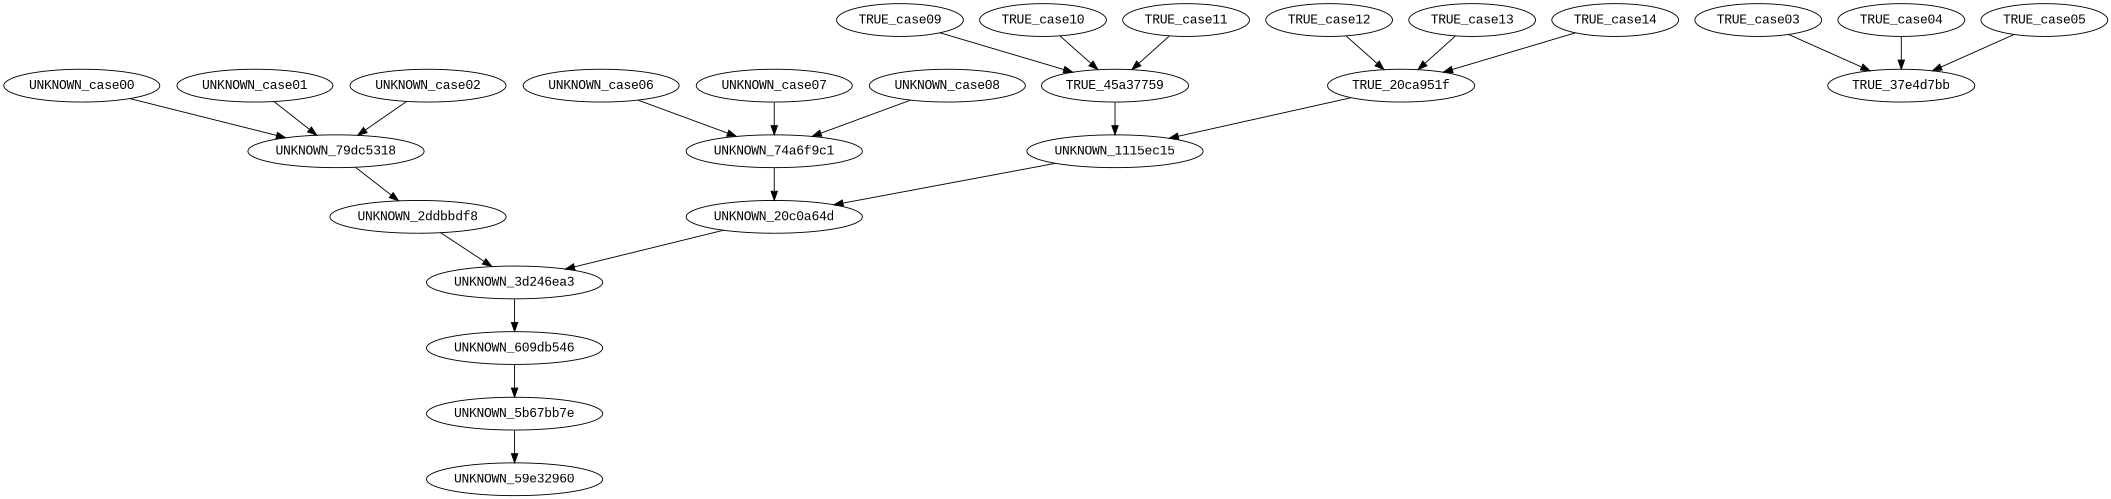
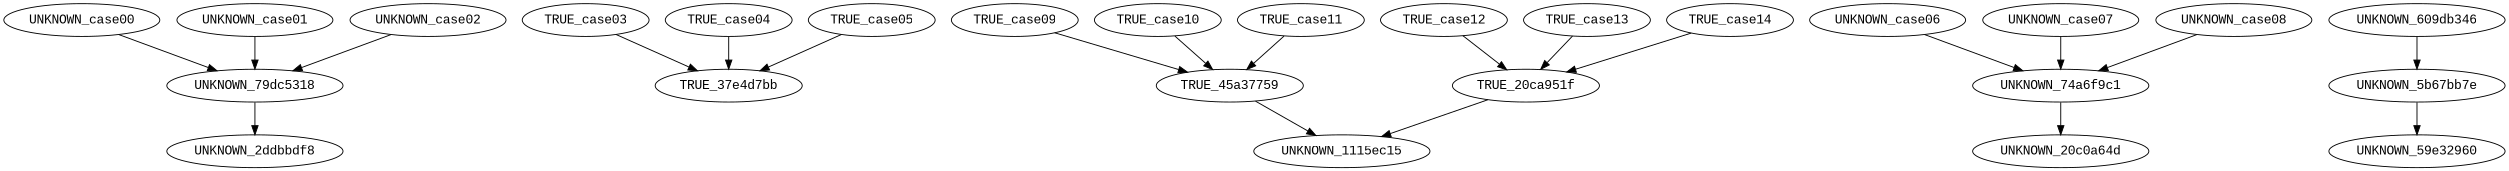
edge "UNKNOWN_1115ec15" -> "UNKNOWN_20c0a64d": removed
node "UNKNOWN_3d246ea3": removed
node "UNKNOWN_609db546": label "UNKNOWN_609db546" -> "UNKNOWN_609db346"
